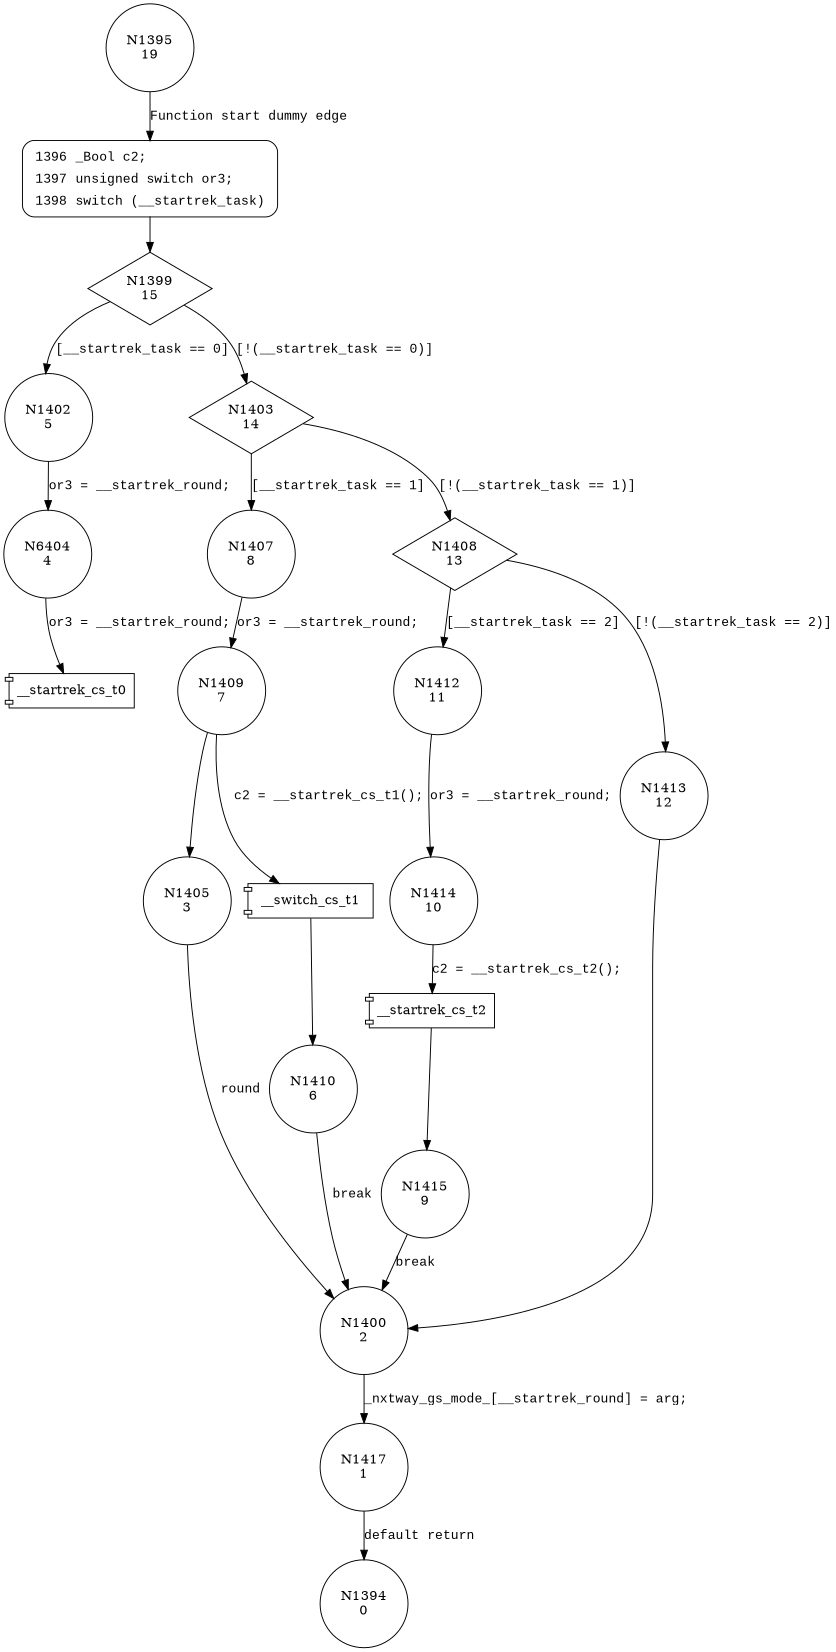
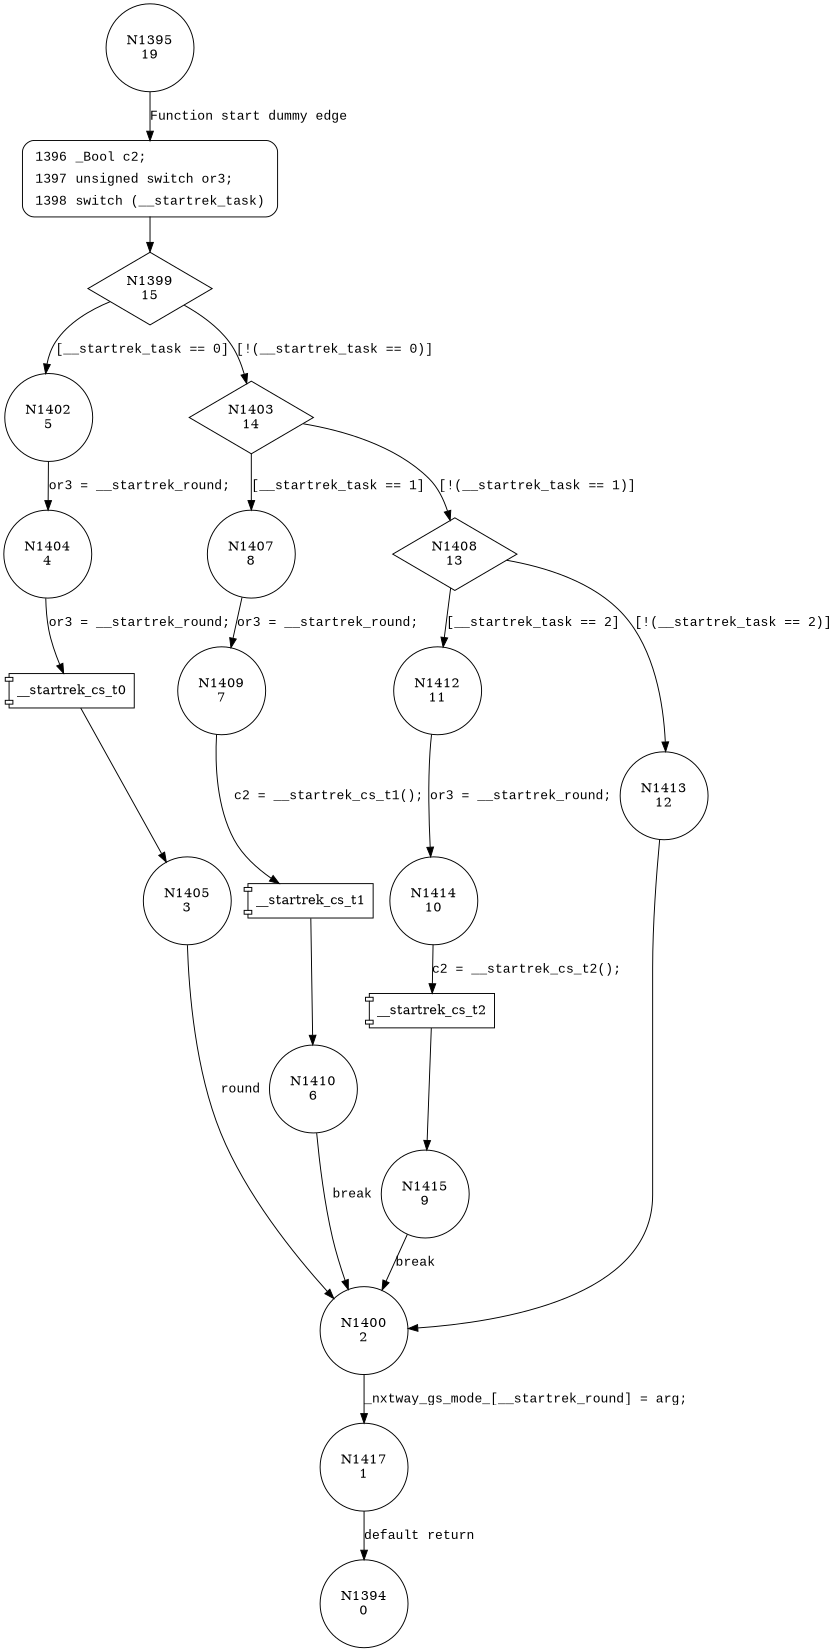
node "N6404 4": label "N6404 4" -> "N1404 4"
edge "N1409 7" -> "N1405 3": now "__startrek_cs_t0" -> "N1405 3"
node "__switch_cs_t1": label "__switch_cs_t1" -> "__startrek_cs_t1"
